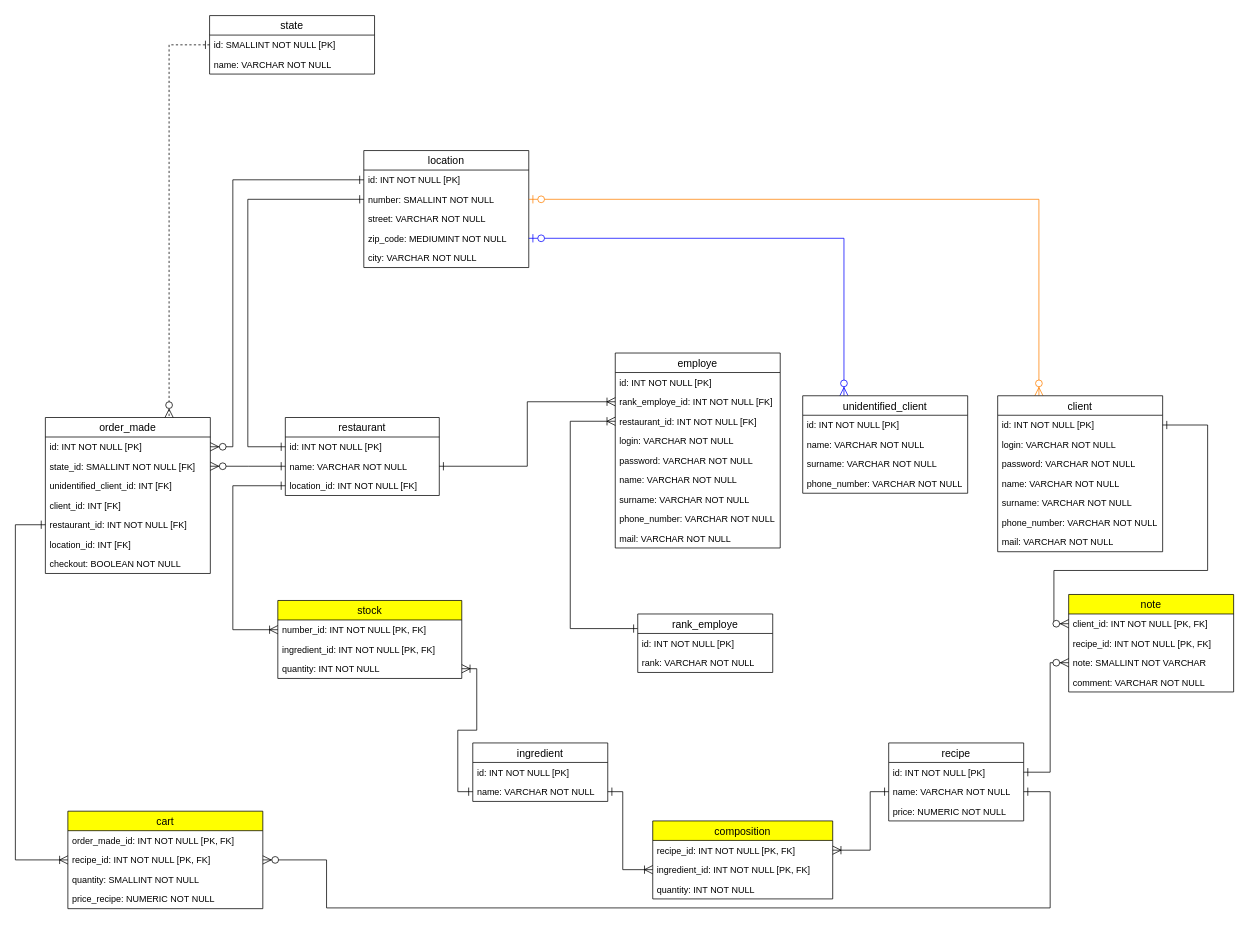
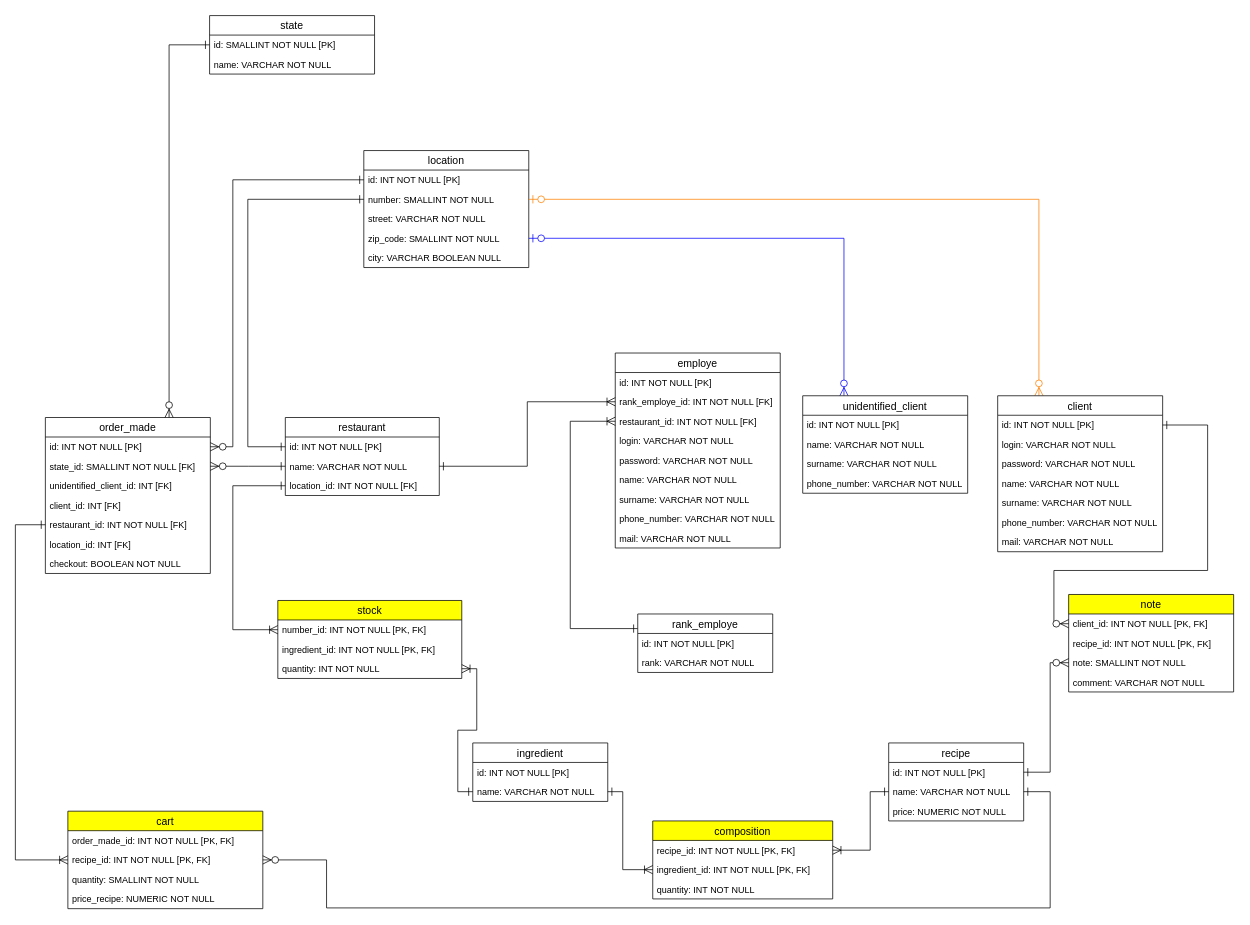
edge "state" -- "order_made": style dashed -> solid
node "zip_code: MEDIUMINT NOT NULL": label "zip_code: MEDIUMINT NOT NULL" -> "zip_code: SMALLINT NOT NULL"
node "city: VARCHAR NOT NULL": label "city: VARCHAR NOT NULL" -> "city: VARCHAR BOOLEAN NULL"
node "note: SMALLINT NOT VARCHAR": label "note: SMALLINT NOT VARCHAR" -> "note: SMALLINT NOT NULL"
